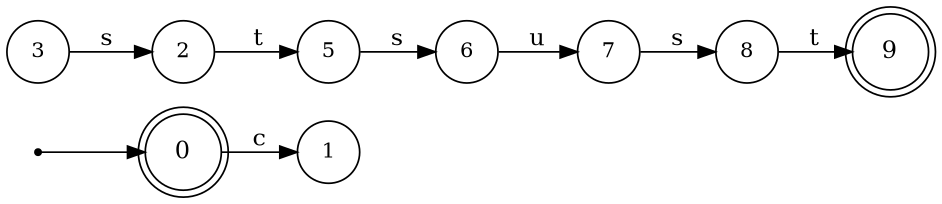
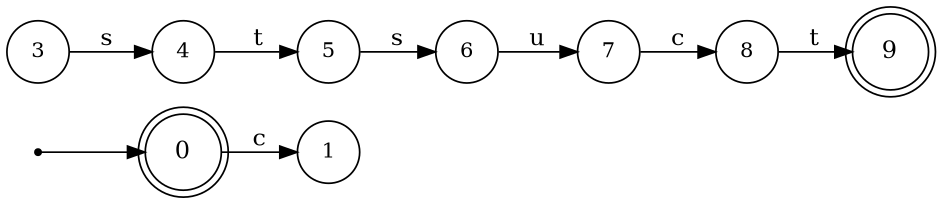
edge "7" -> "8": label "s" -> "c"
node "2": label "2" -> "4"
